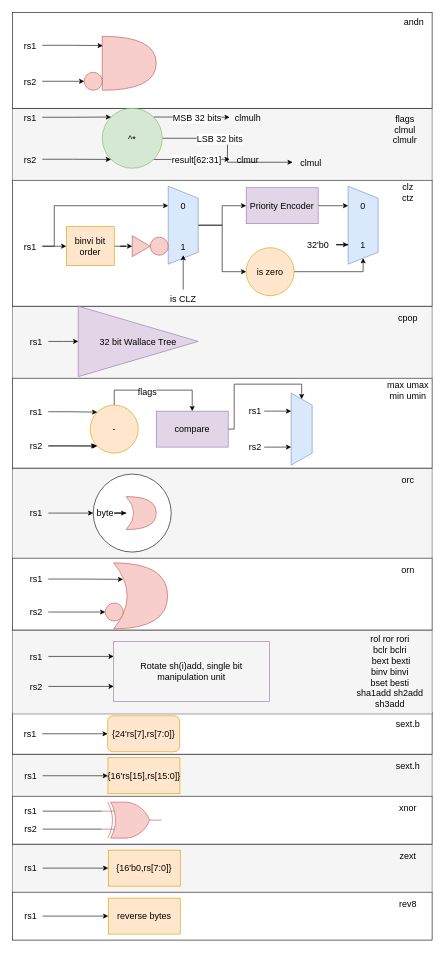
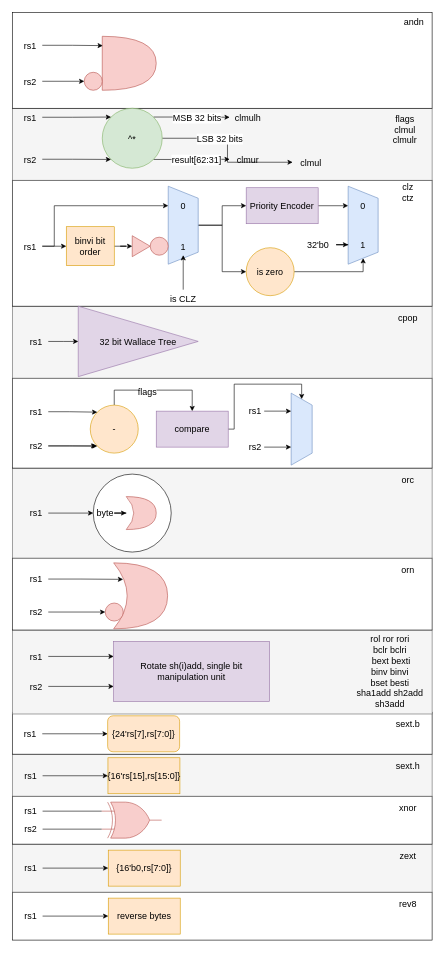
node "max umax min umin": removed
node "Rotate sh(i)add, single bit manipulation unit": fillcolor #f5f5f5 -> #e1d5e7
